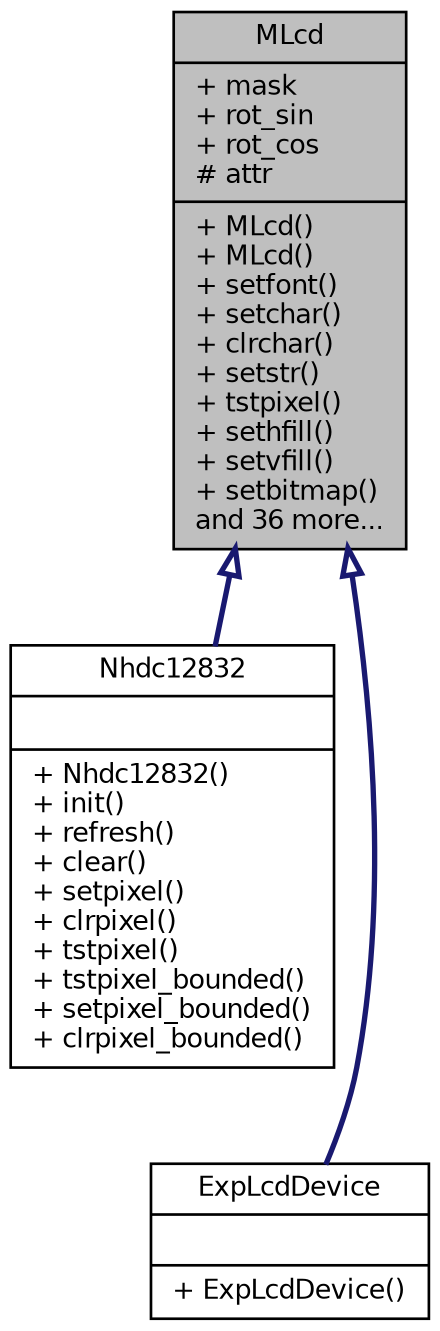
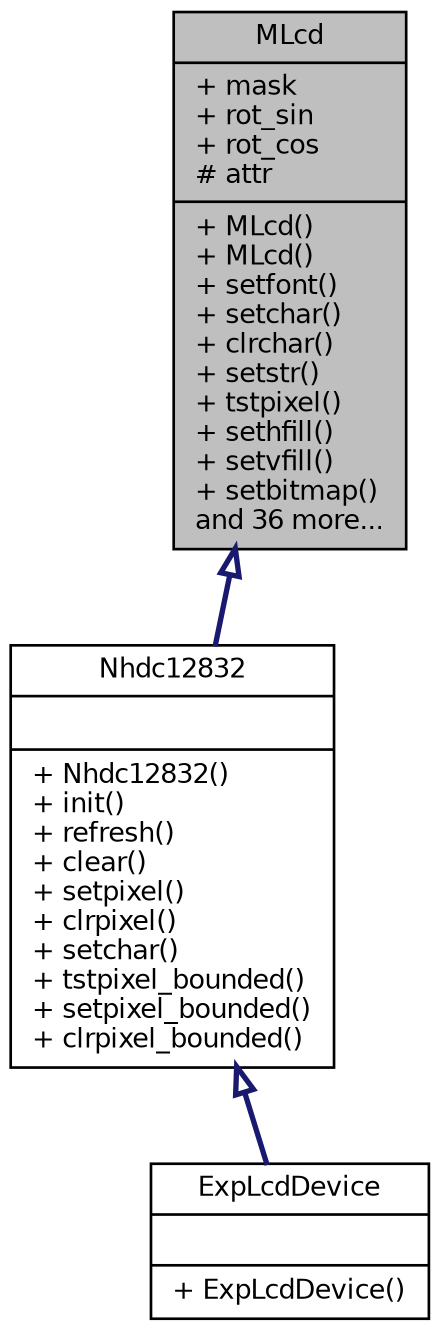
edge "ExpLcdDevice" -> "MLcd": now "ExpLcdDevice" -> "Nhdc12832"
node "Nhdc12832": text "+ tstpixel()" -> "+ setchar()"
